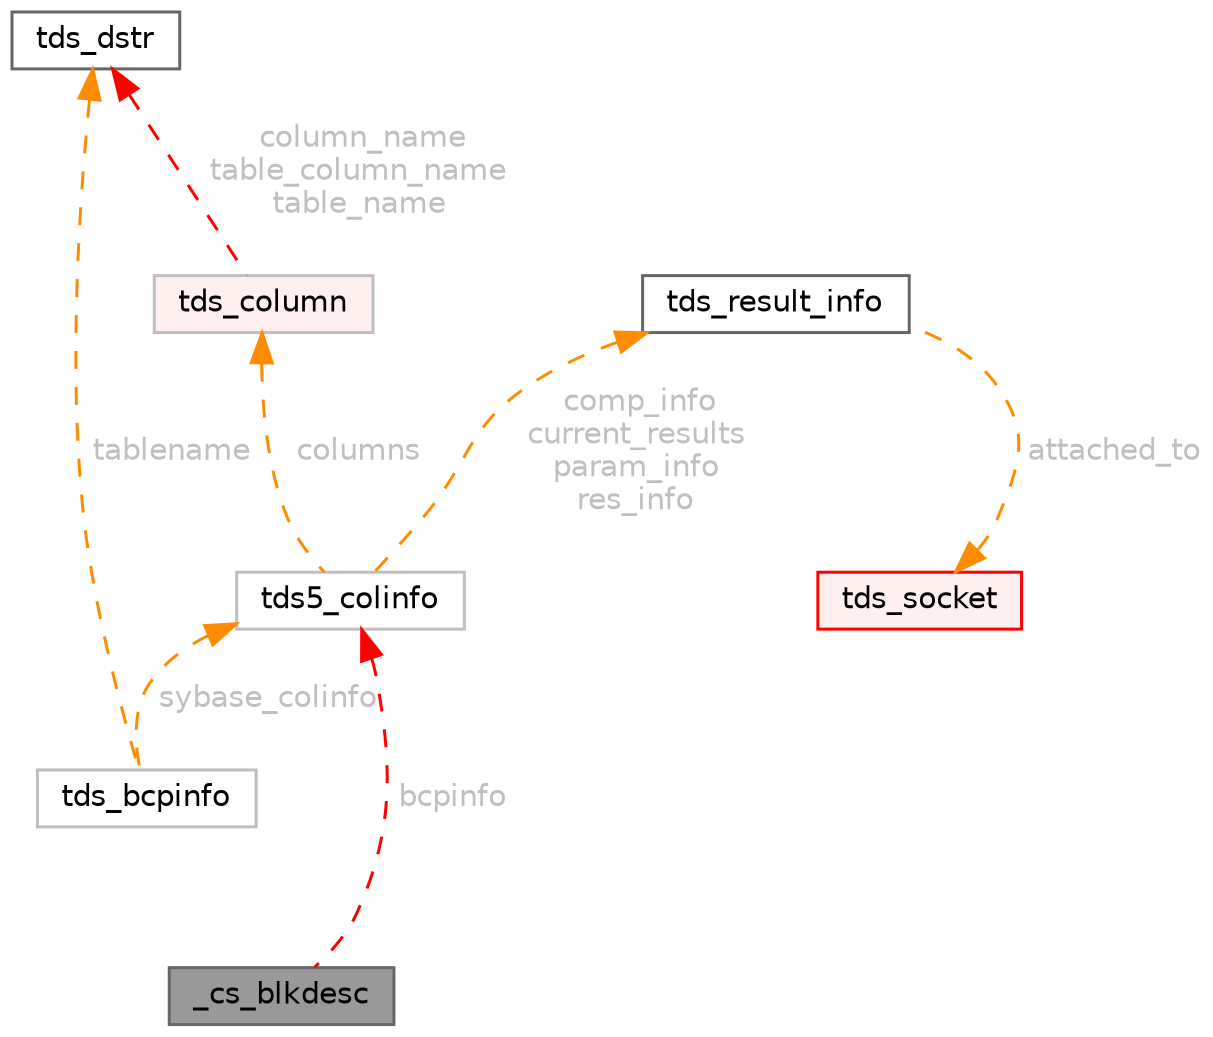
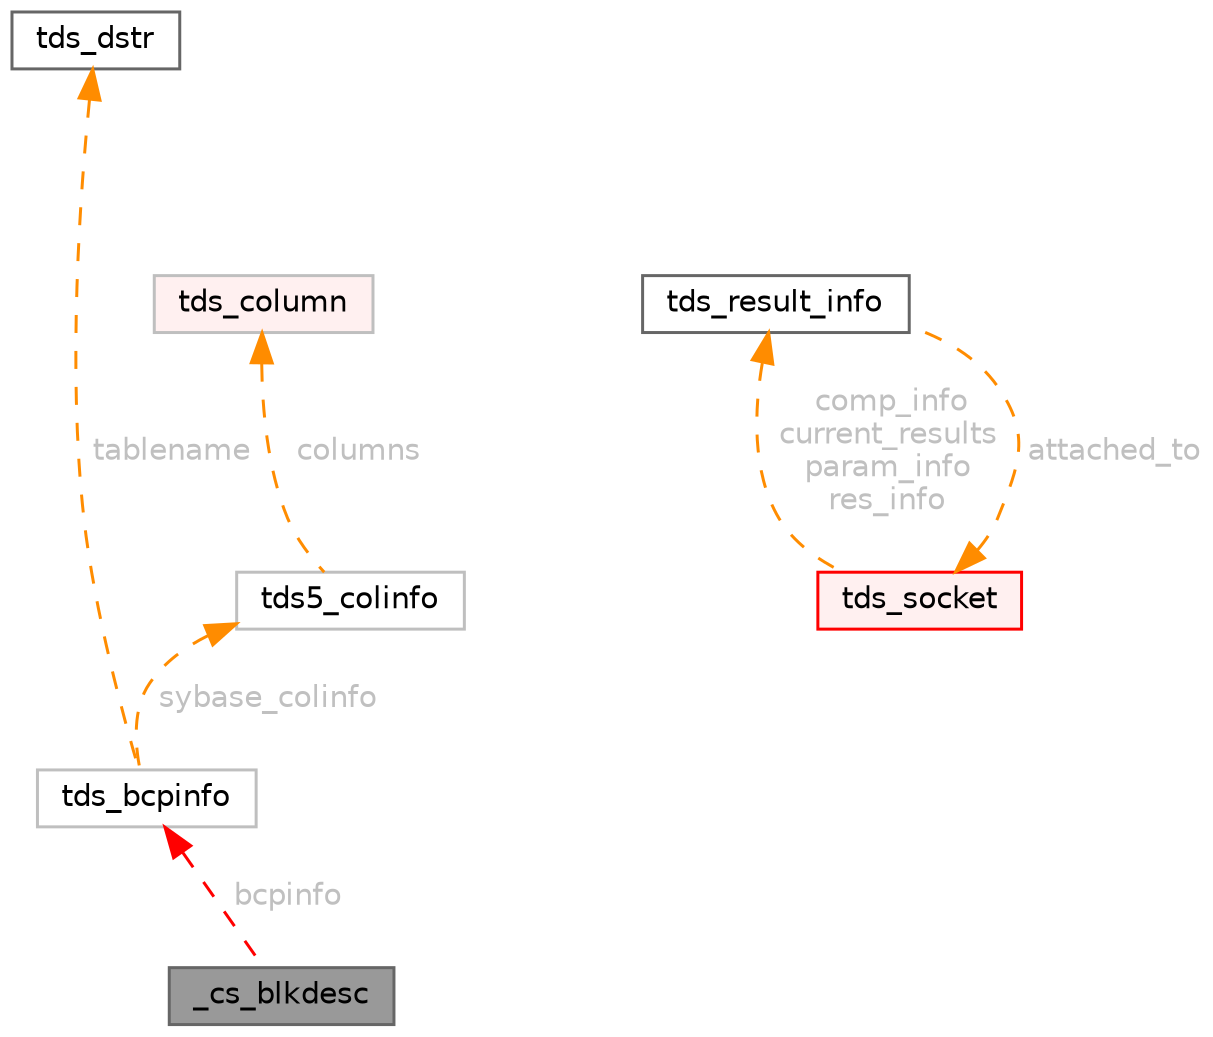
edge "tds_column" -> "tds_dstr": removed, label "column_name table_column_name table_name"
edge "tds5_colinfo" -> "tds_result_info": now "tds_socket" -> "tds_result_info"
edge "_cs_blkdesc" -> "tds5_colinfo": now "_cs_blkdesc" -> "tds_bcpinfo"
